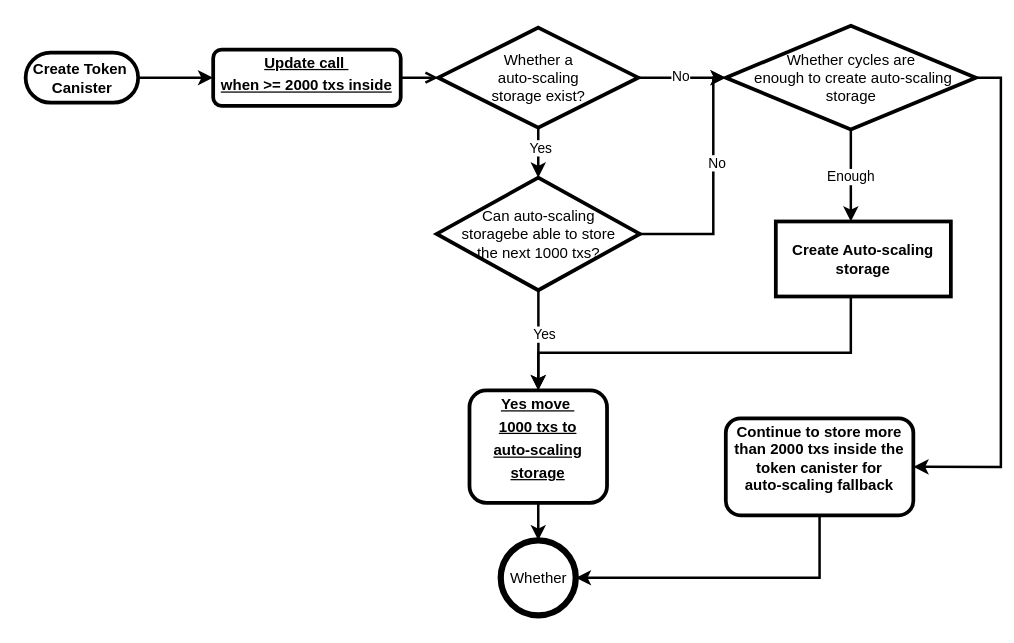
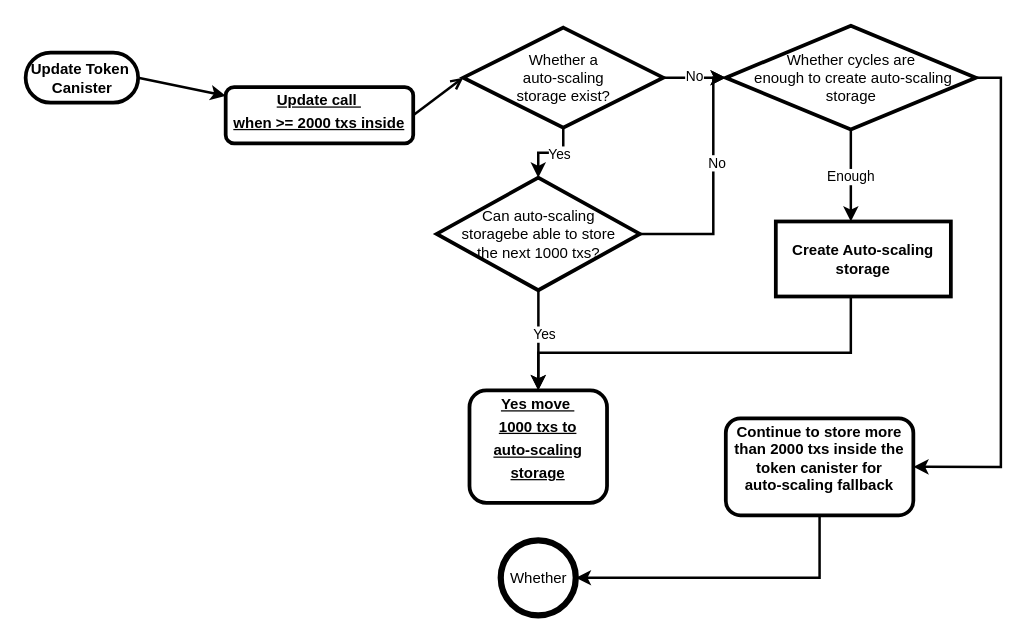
node "Create Token Canister": label "Create Token Canister" -> "Update Token Canister"
node "Update call when >= 2000 txs inside": moved (307, 78) -> (319, 115)
node "Whether a auto-scaling storage exist?": moved (538, 78) -> (563, 78)
edge "Yes move 1000 txs to auto-scaling storage" -> "Whether": removed
